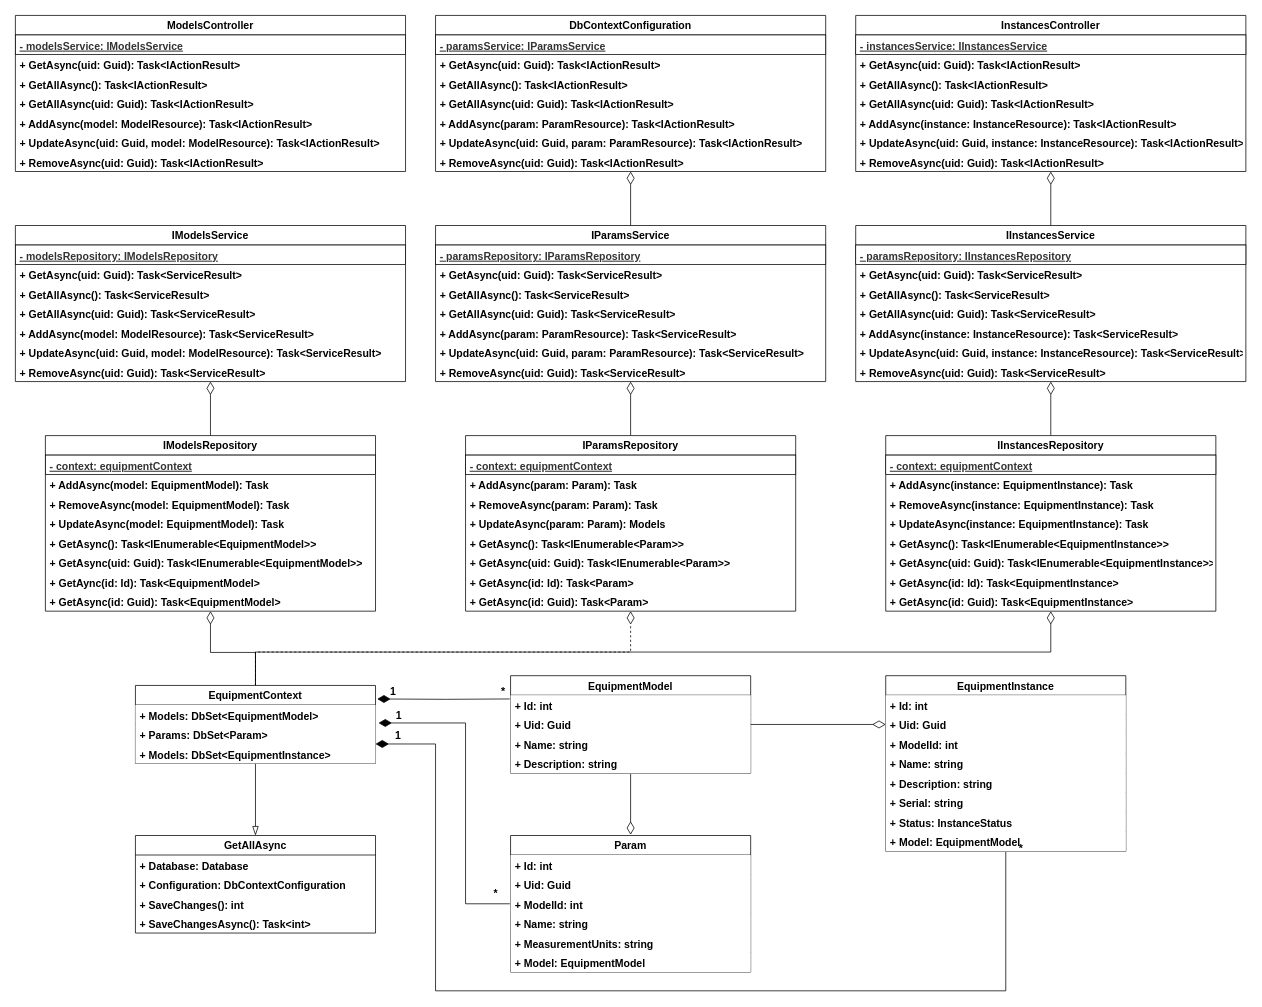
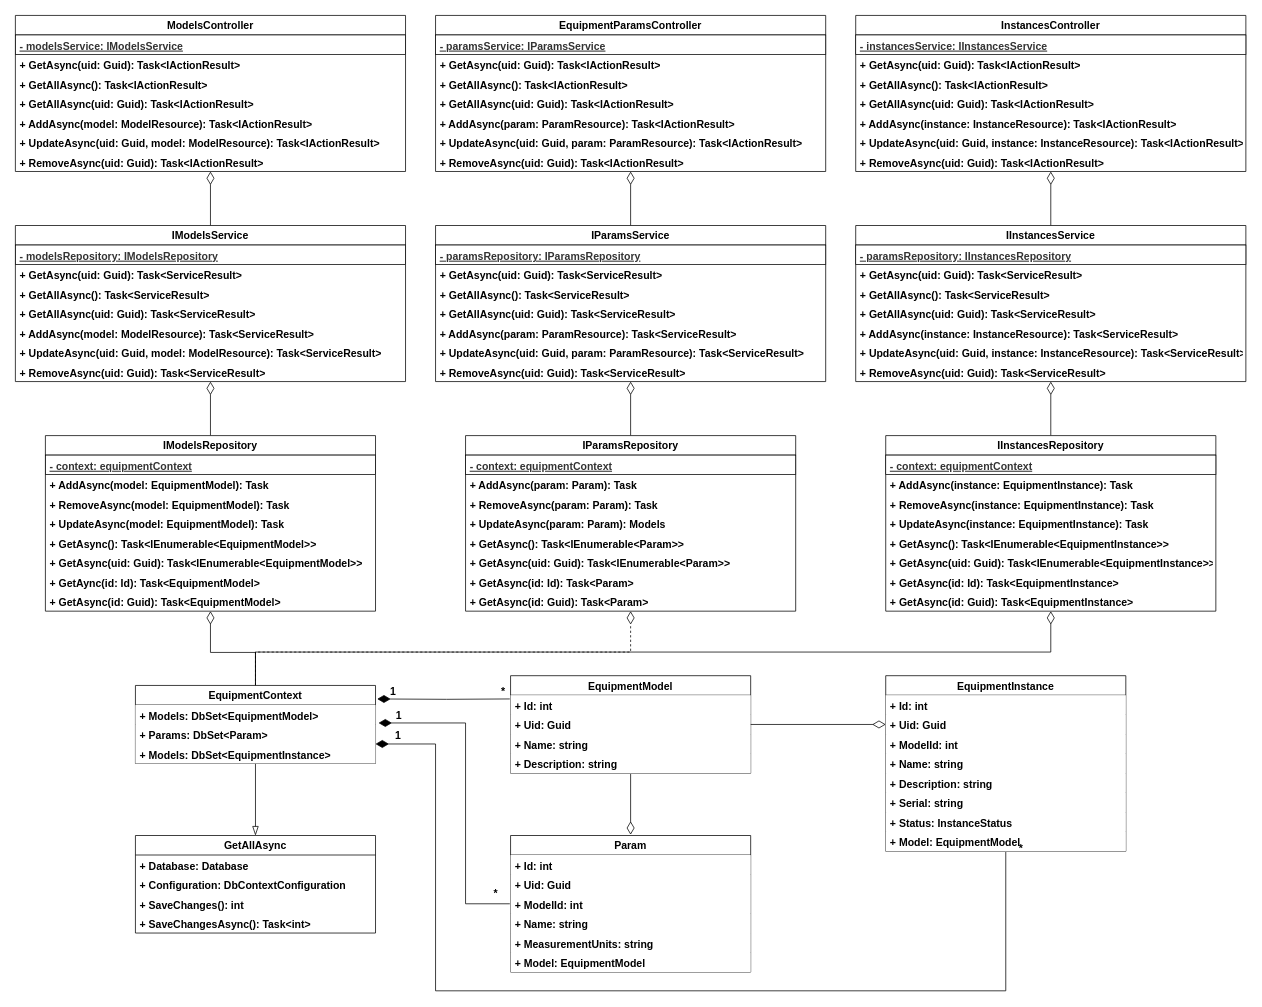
node "DbContextConfiguration": label "DbContextConfiguration" -> "EquipmentParamsController"
edge "IModelsService" -> "ModelsController": added
